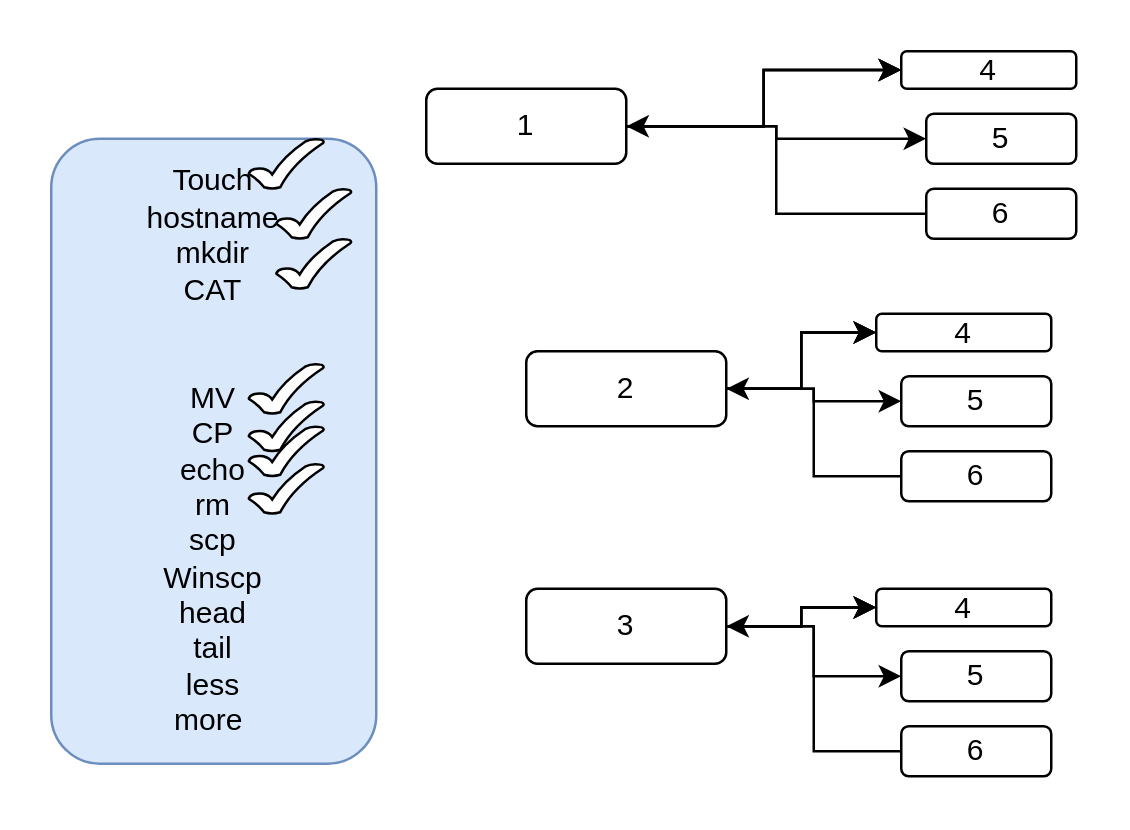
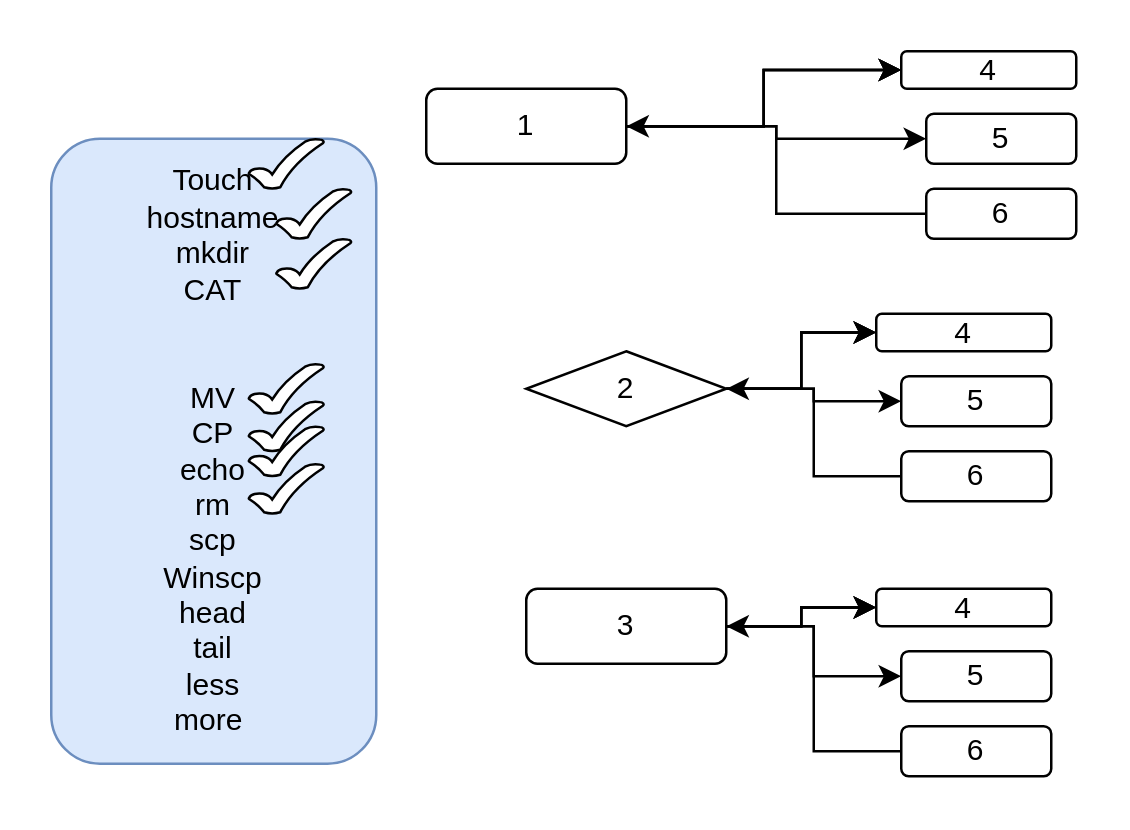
node "2": shape rounded rectangle -> diamond
